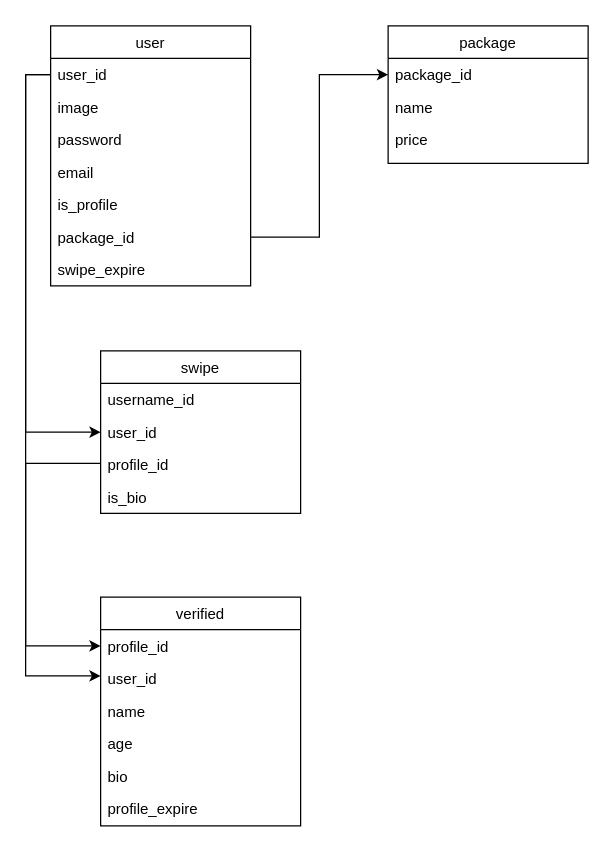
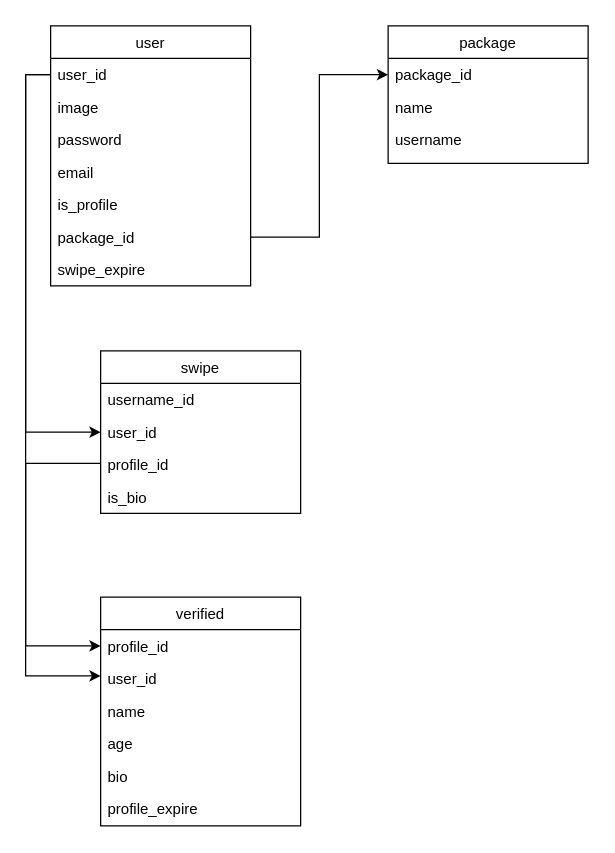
node "price": label "price" -> "username"
